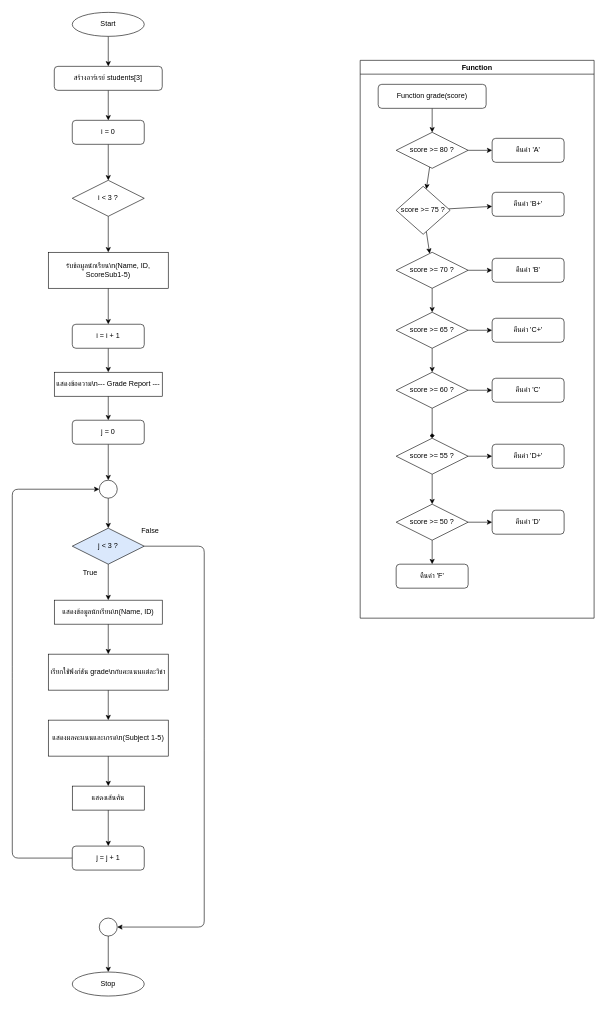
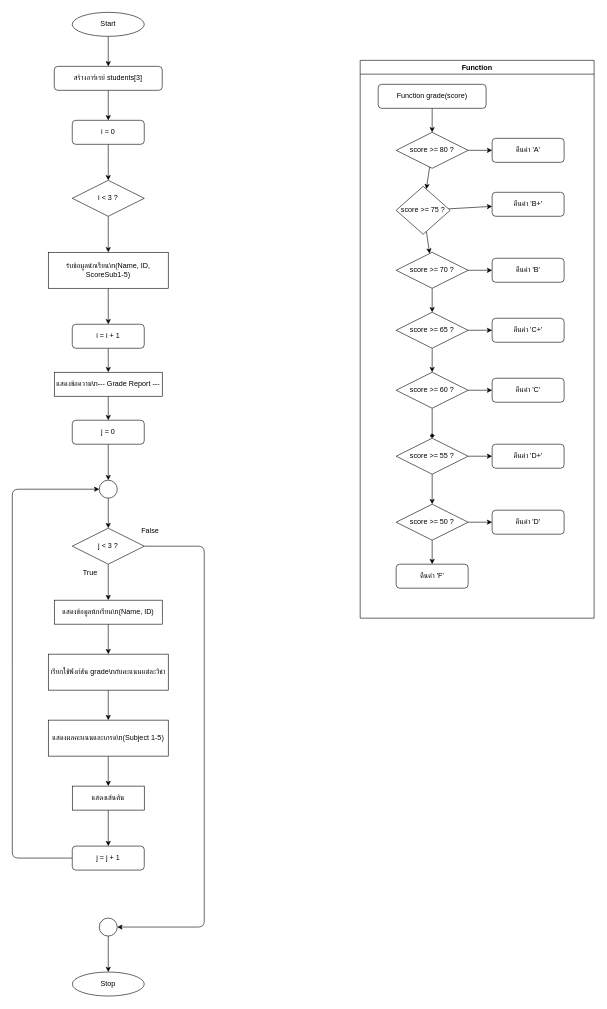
node "j < 3 ?": fillcolor #dae8fc -> #ffffff
